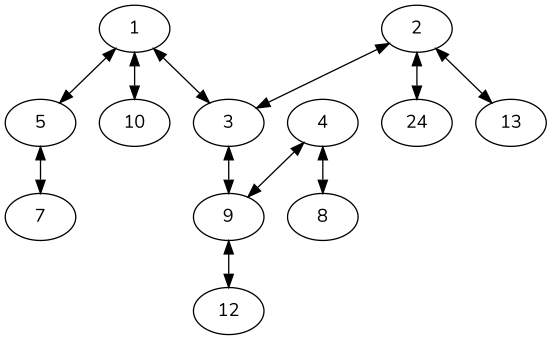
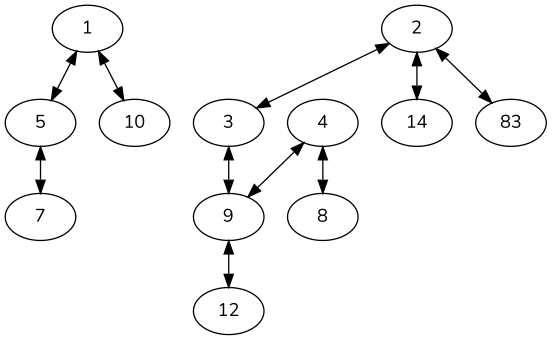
edge "1" -- "3": removed
node "24": label "24" -> "14"
node "13": label "13" -> "83"
